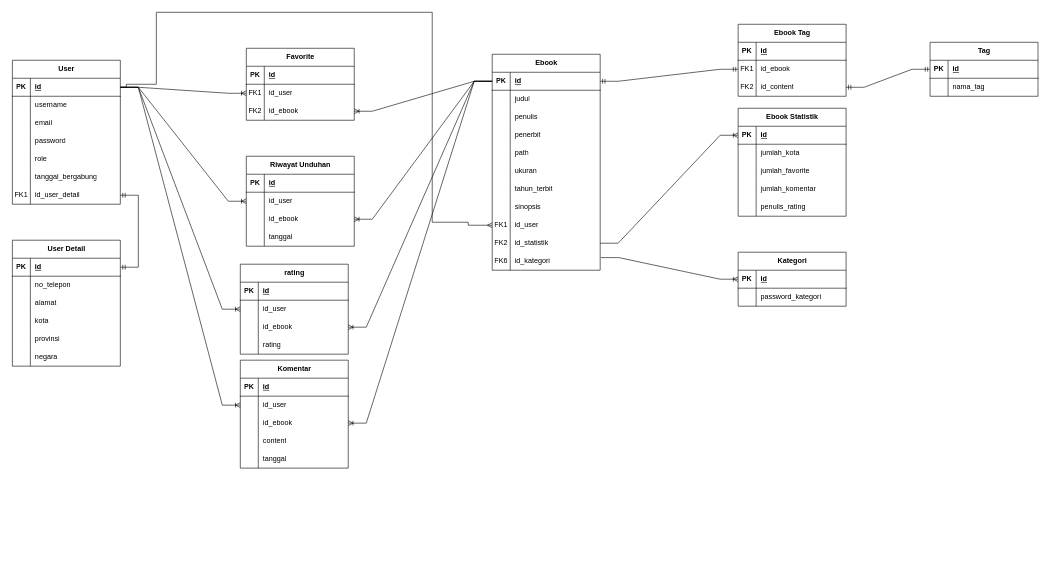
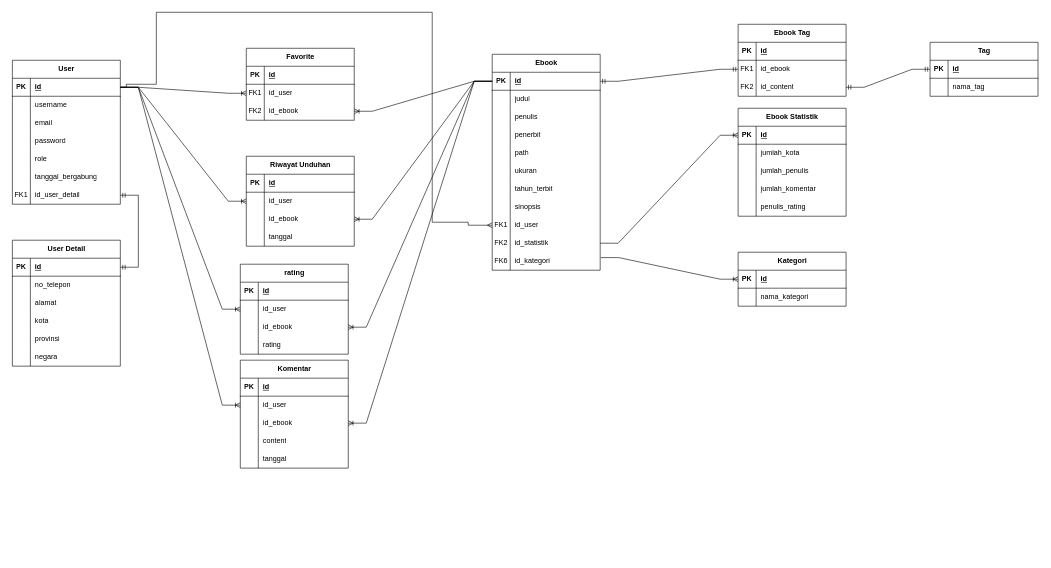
node "jumlah_favorite": label "jumlah_favorite" -> "jumlah_penulis"
node "password_kategori": label "password_kategori" -> "nama_kategori"
